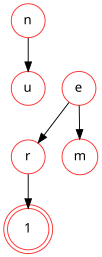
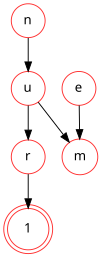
edge "u" -> "m": added
edge "e" -> "r": now "u" -> "r"
